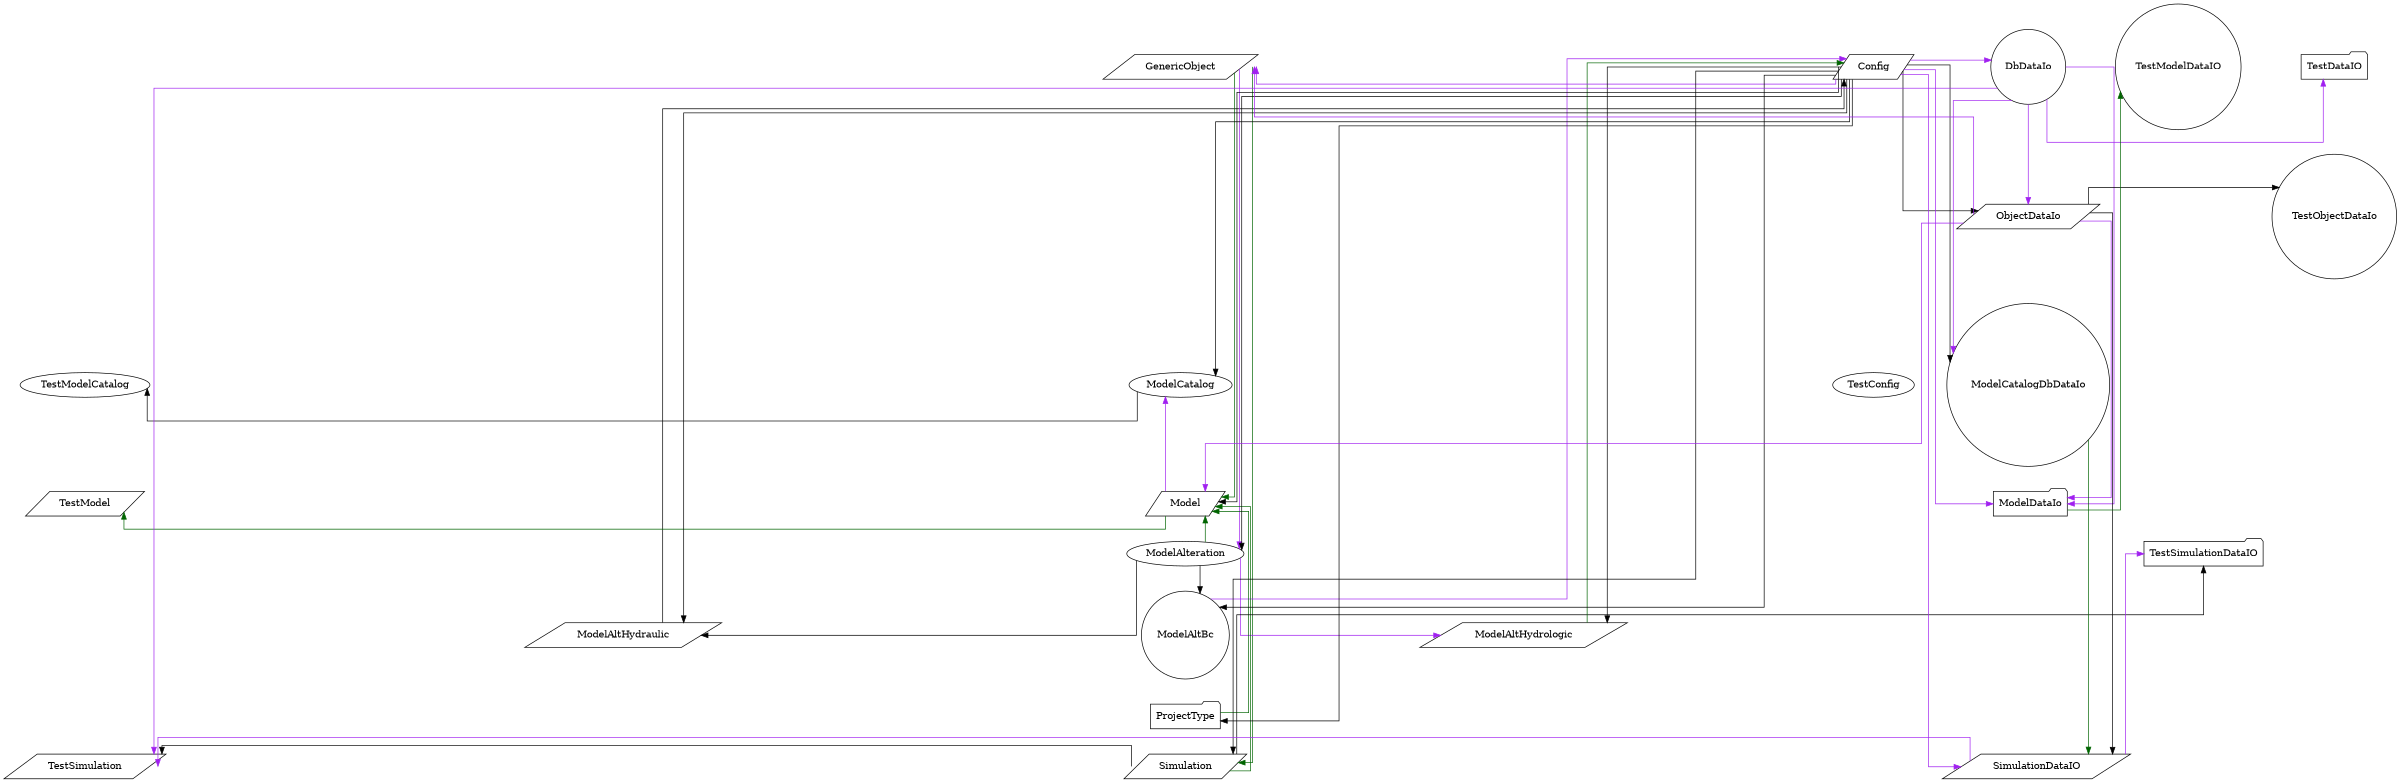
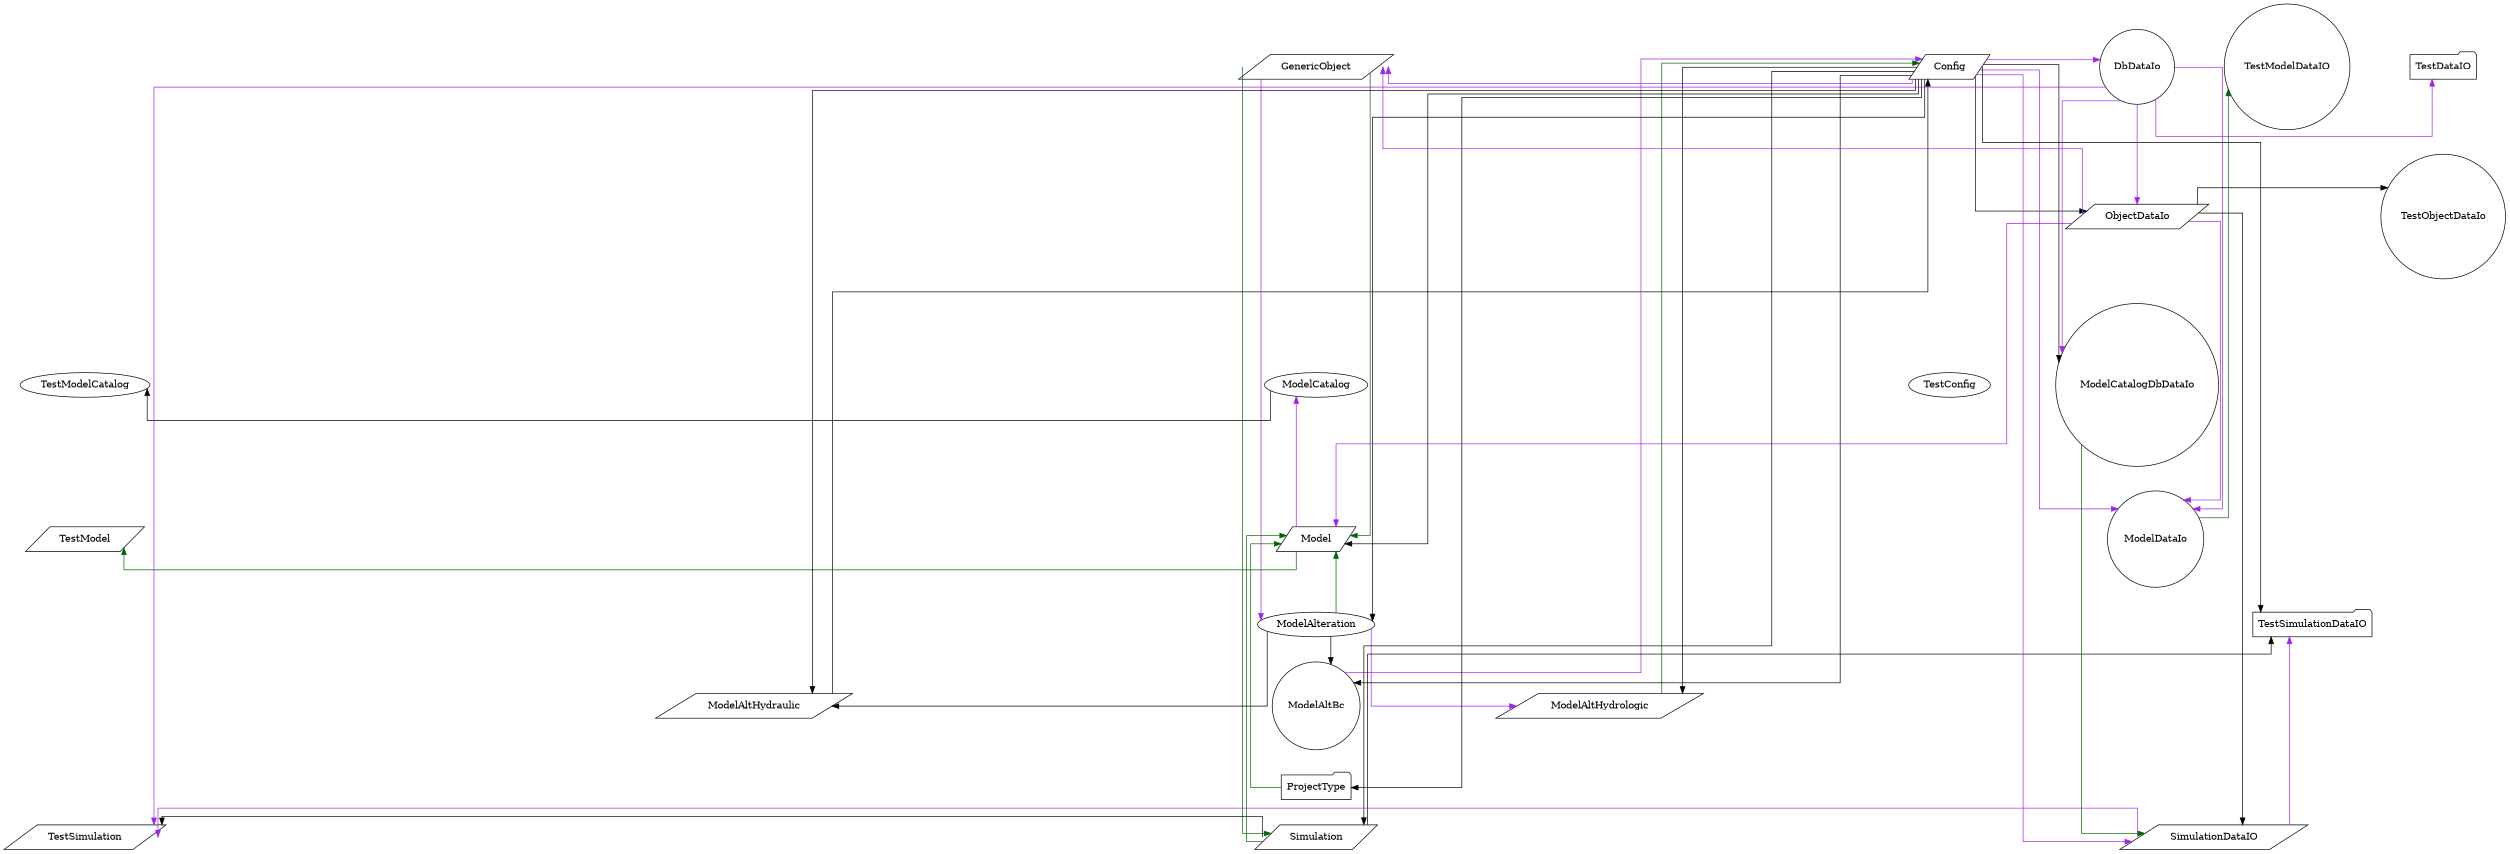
edge "Config" -> "ModelCatalog": now "Config" -> "TestSimulationDataIO"
node "ModelDataIo": shape folder -> circle
